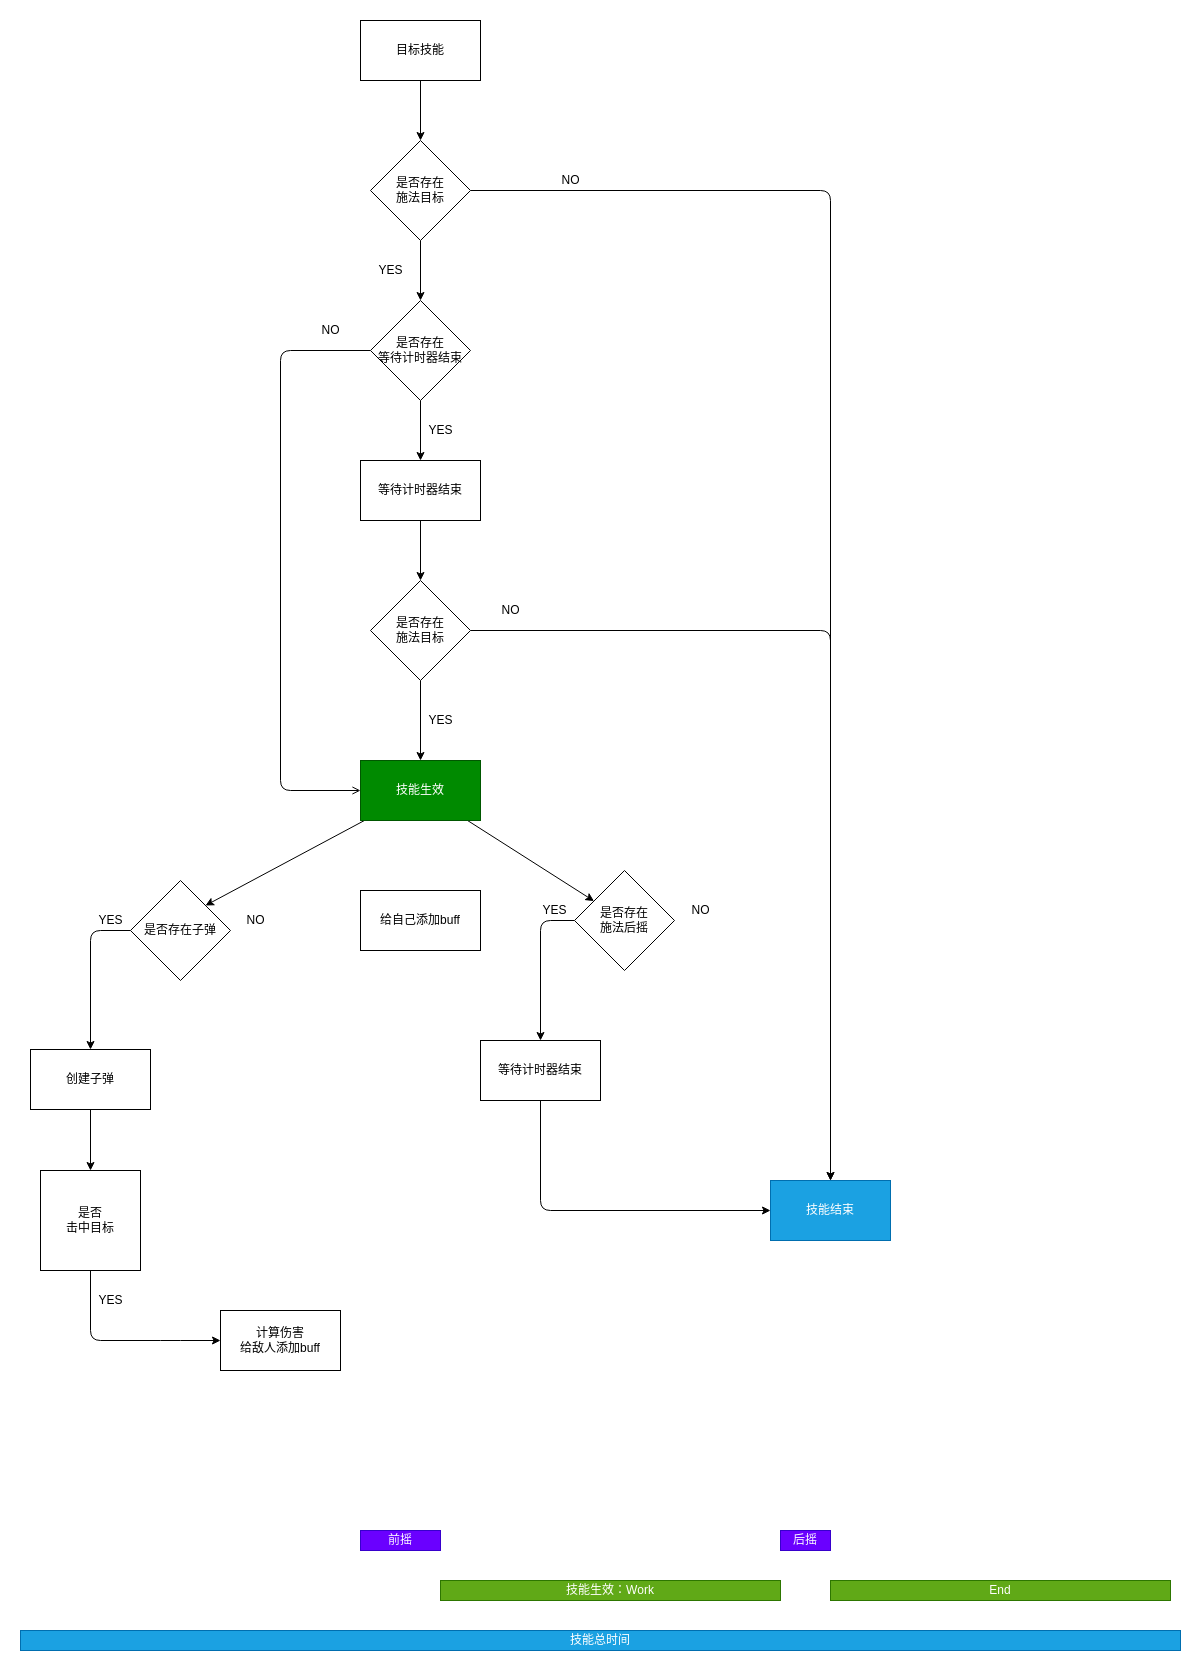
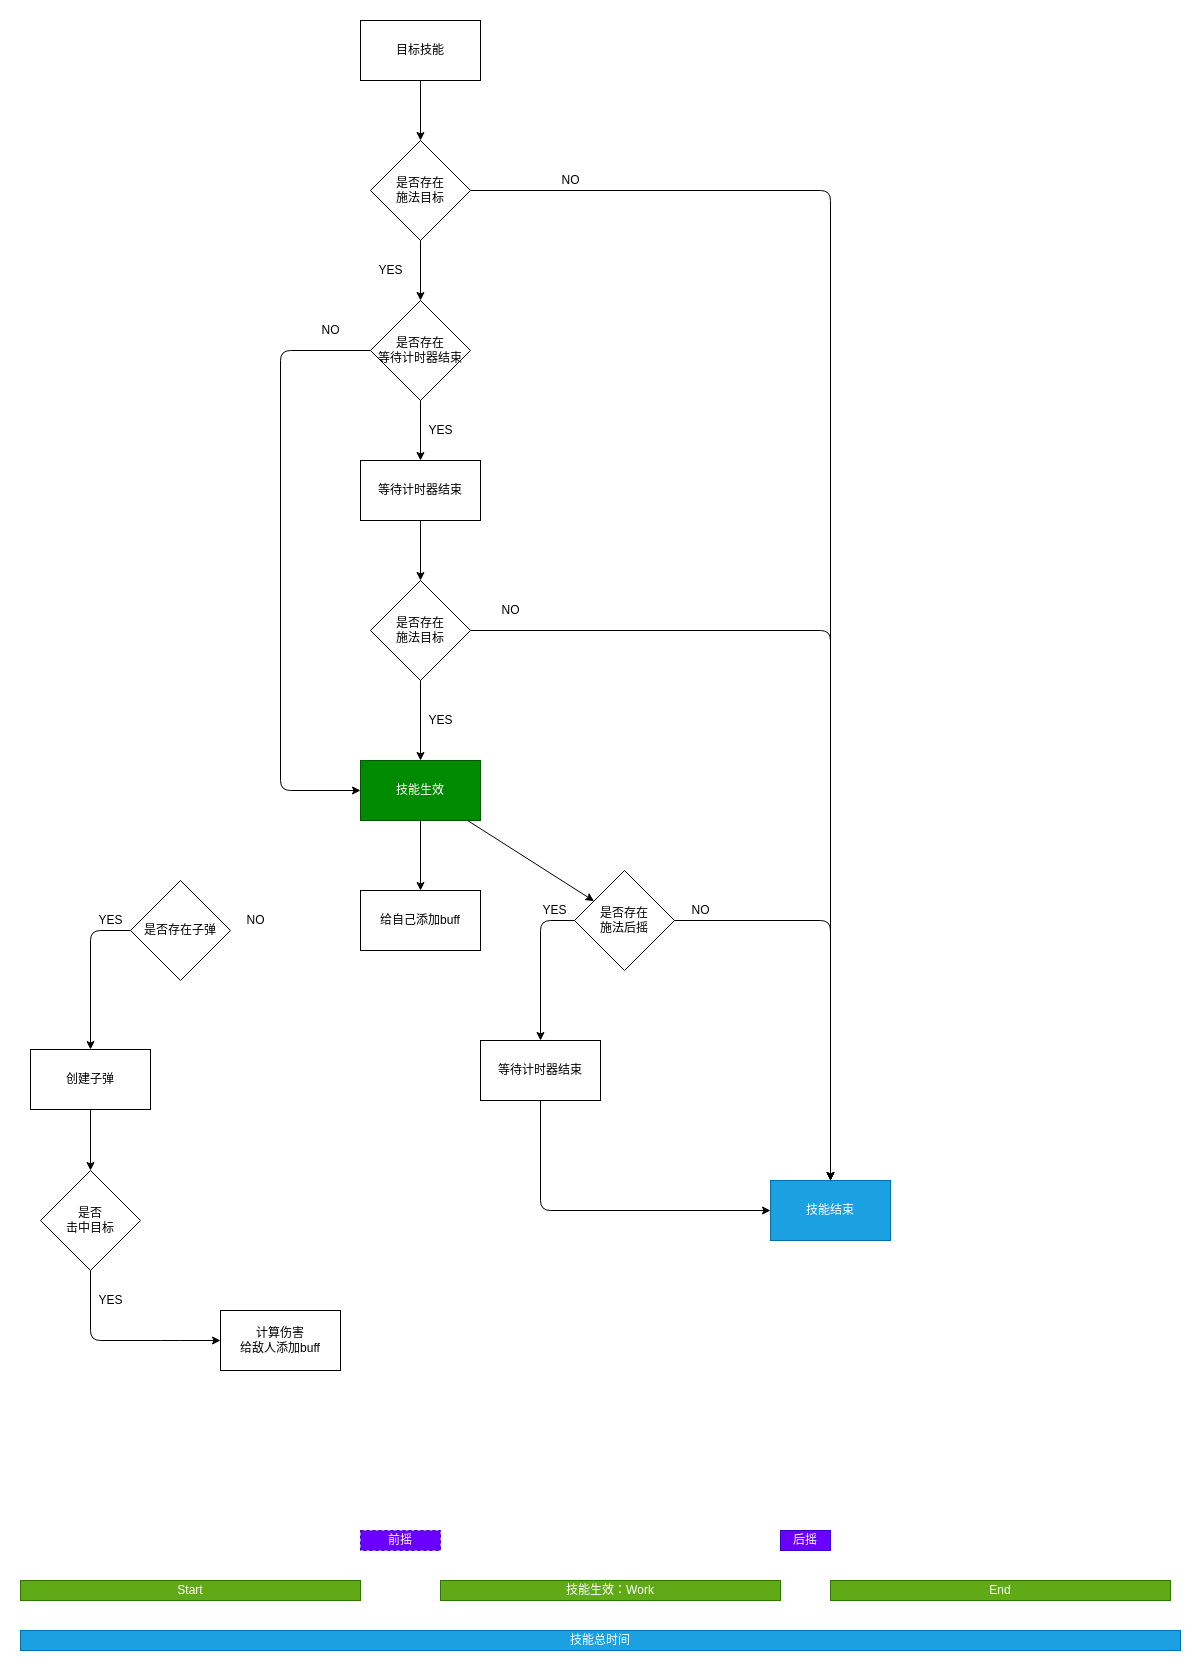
edge "是否存在 等待计时器结束" -> "技能生效": arrowhead open -> classic
edge "技能生效" -> "给自己添加buff": added
edge "技能生效" -> "是否存在子弹": removed
edge "是否存在 施法后摇" -> "技能结束": added
node "是否 击中目标": shape rectangle -> diamond
node "前摇": style solid -> dashed
node "Start": added
